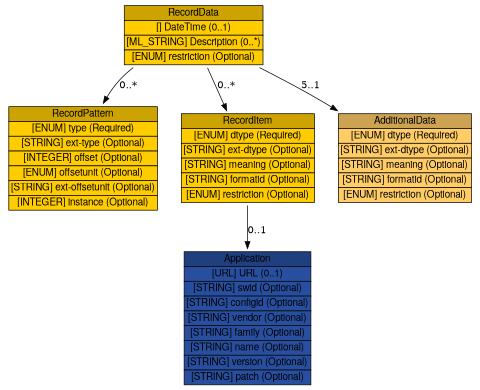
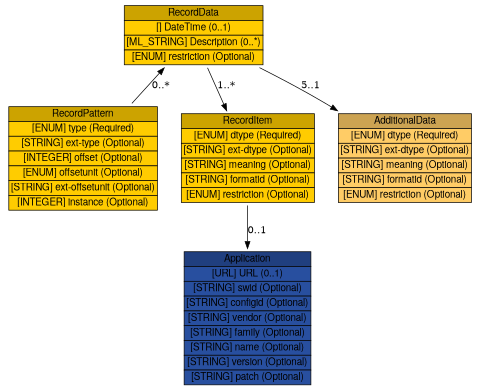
edge "RecordData" -> "RecordPattern": reversed
edge "RecordData" -> "RecordItem": label "0..*" -> "1..*"
